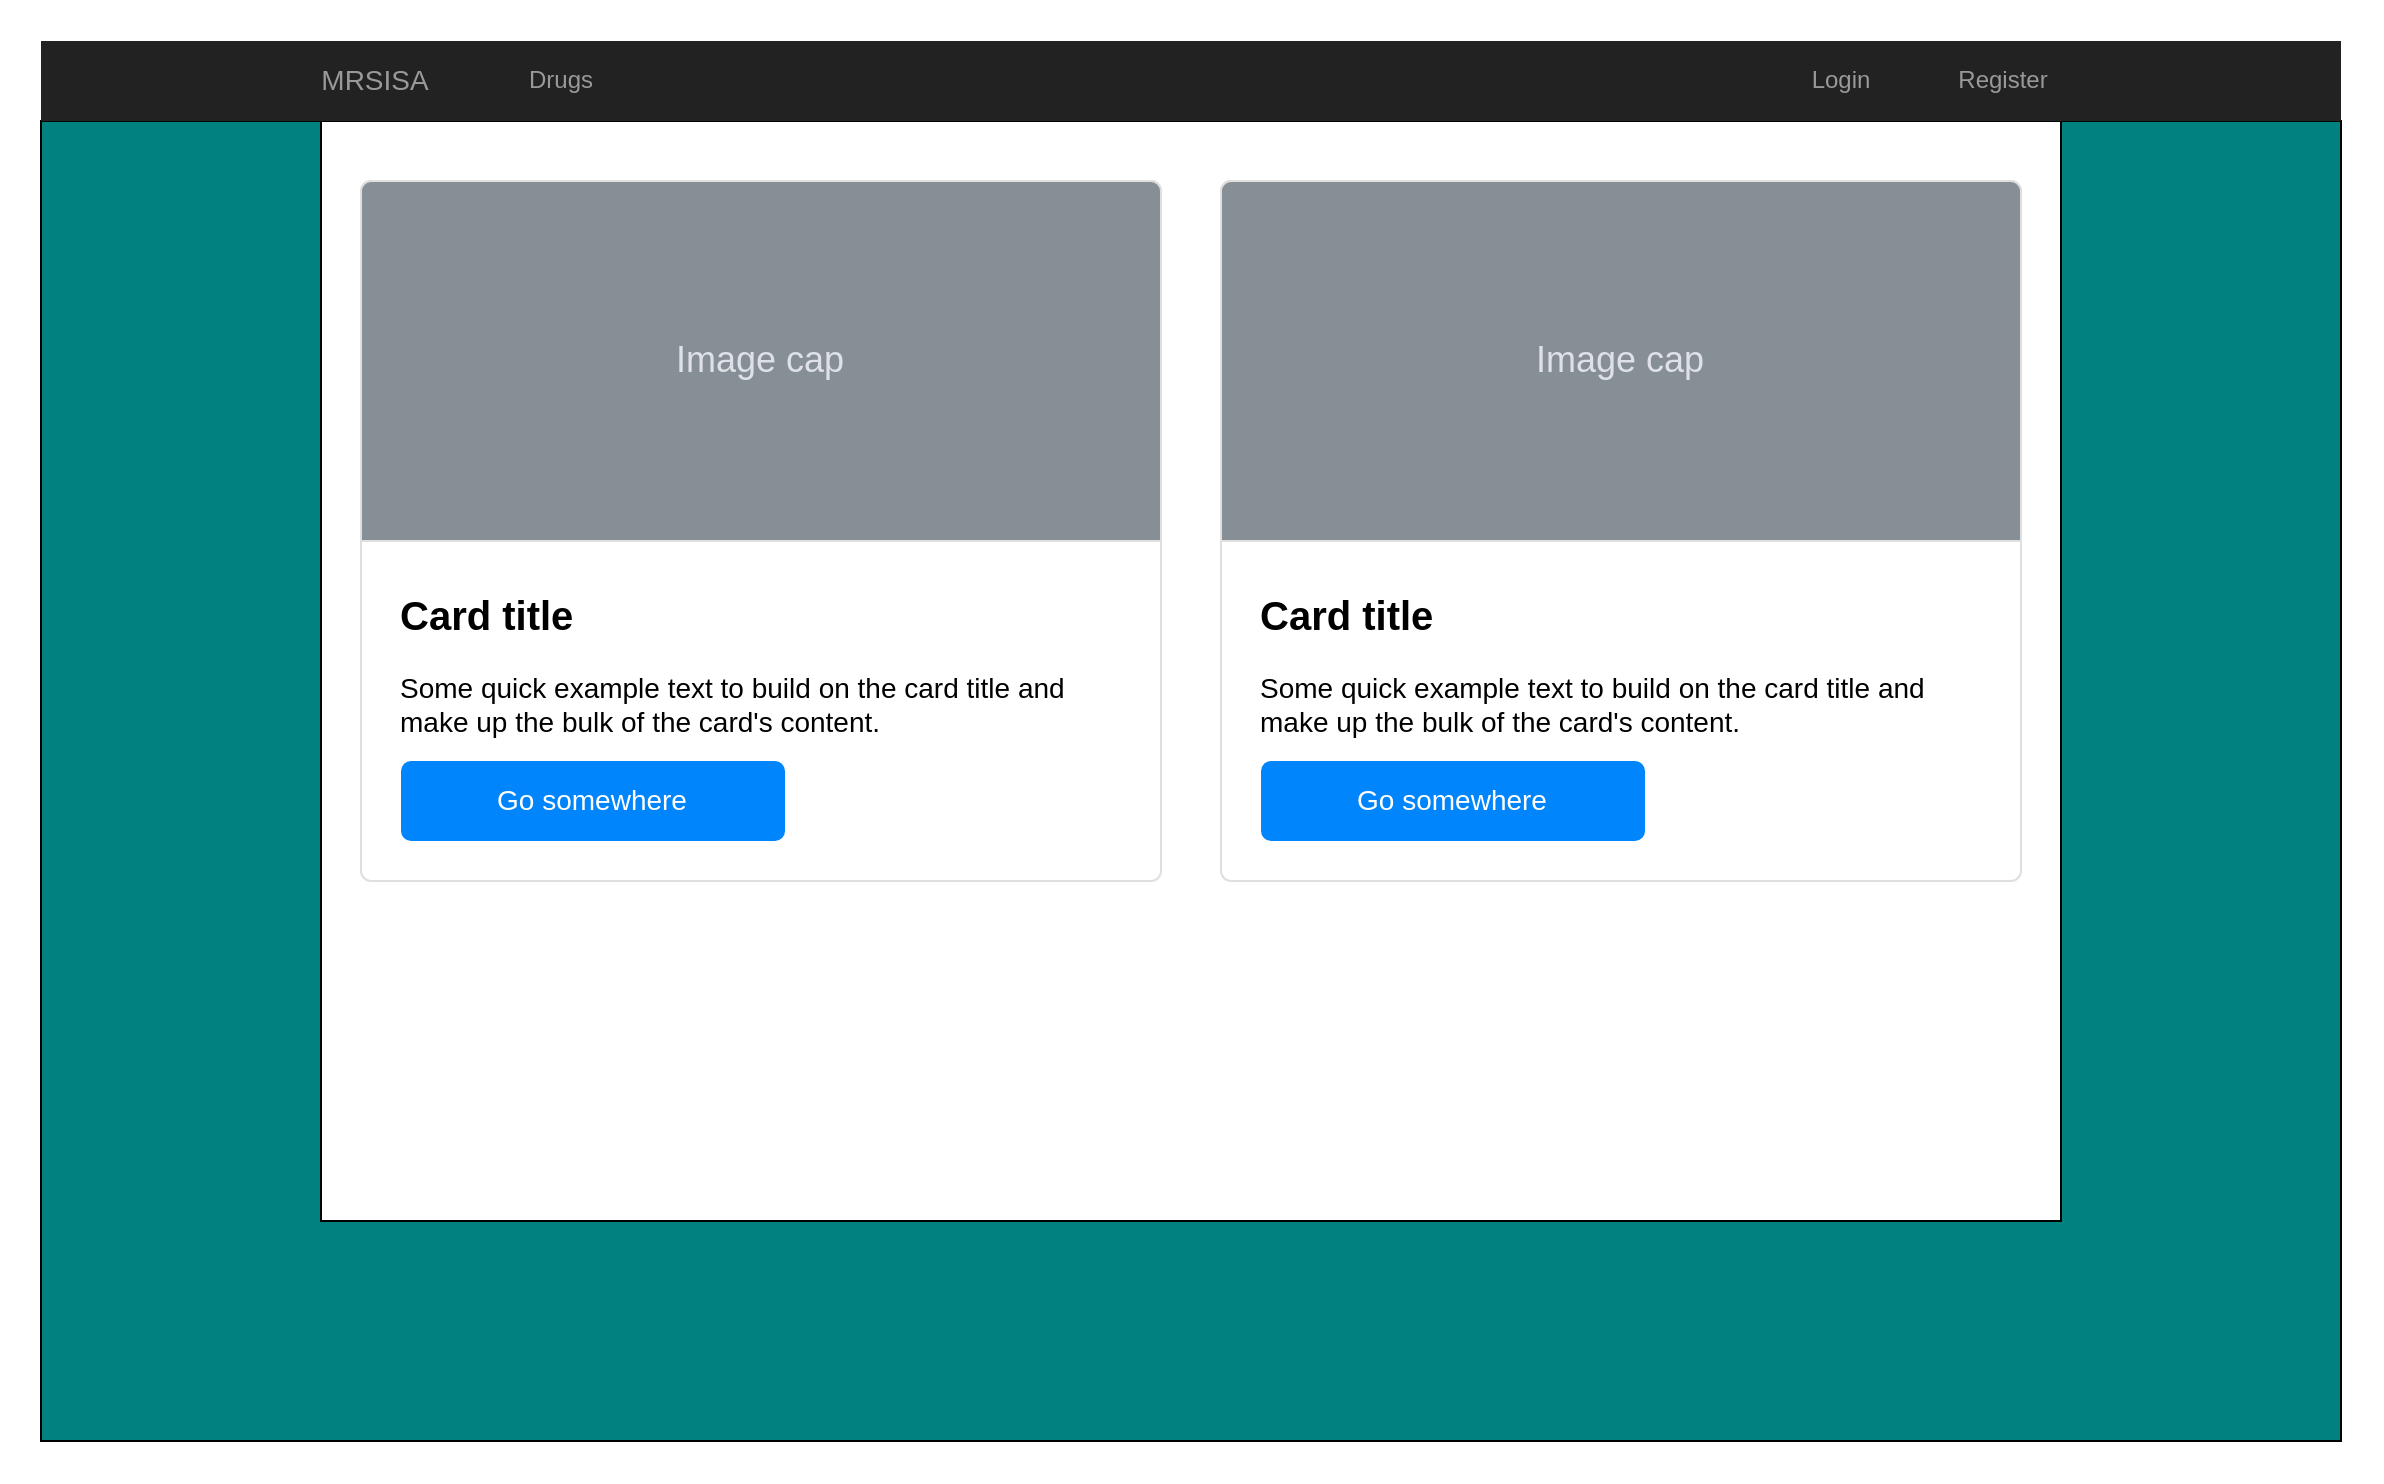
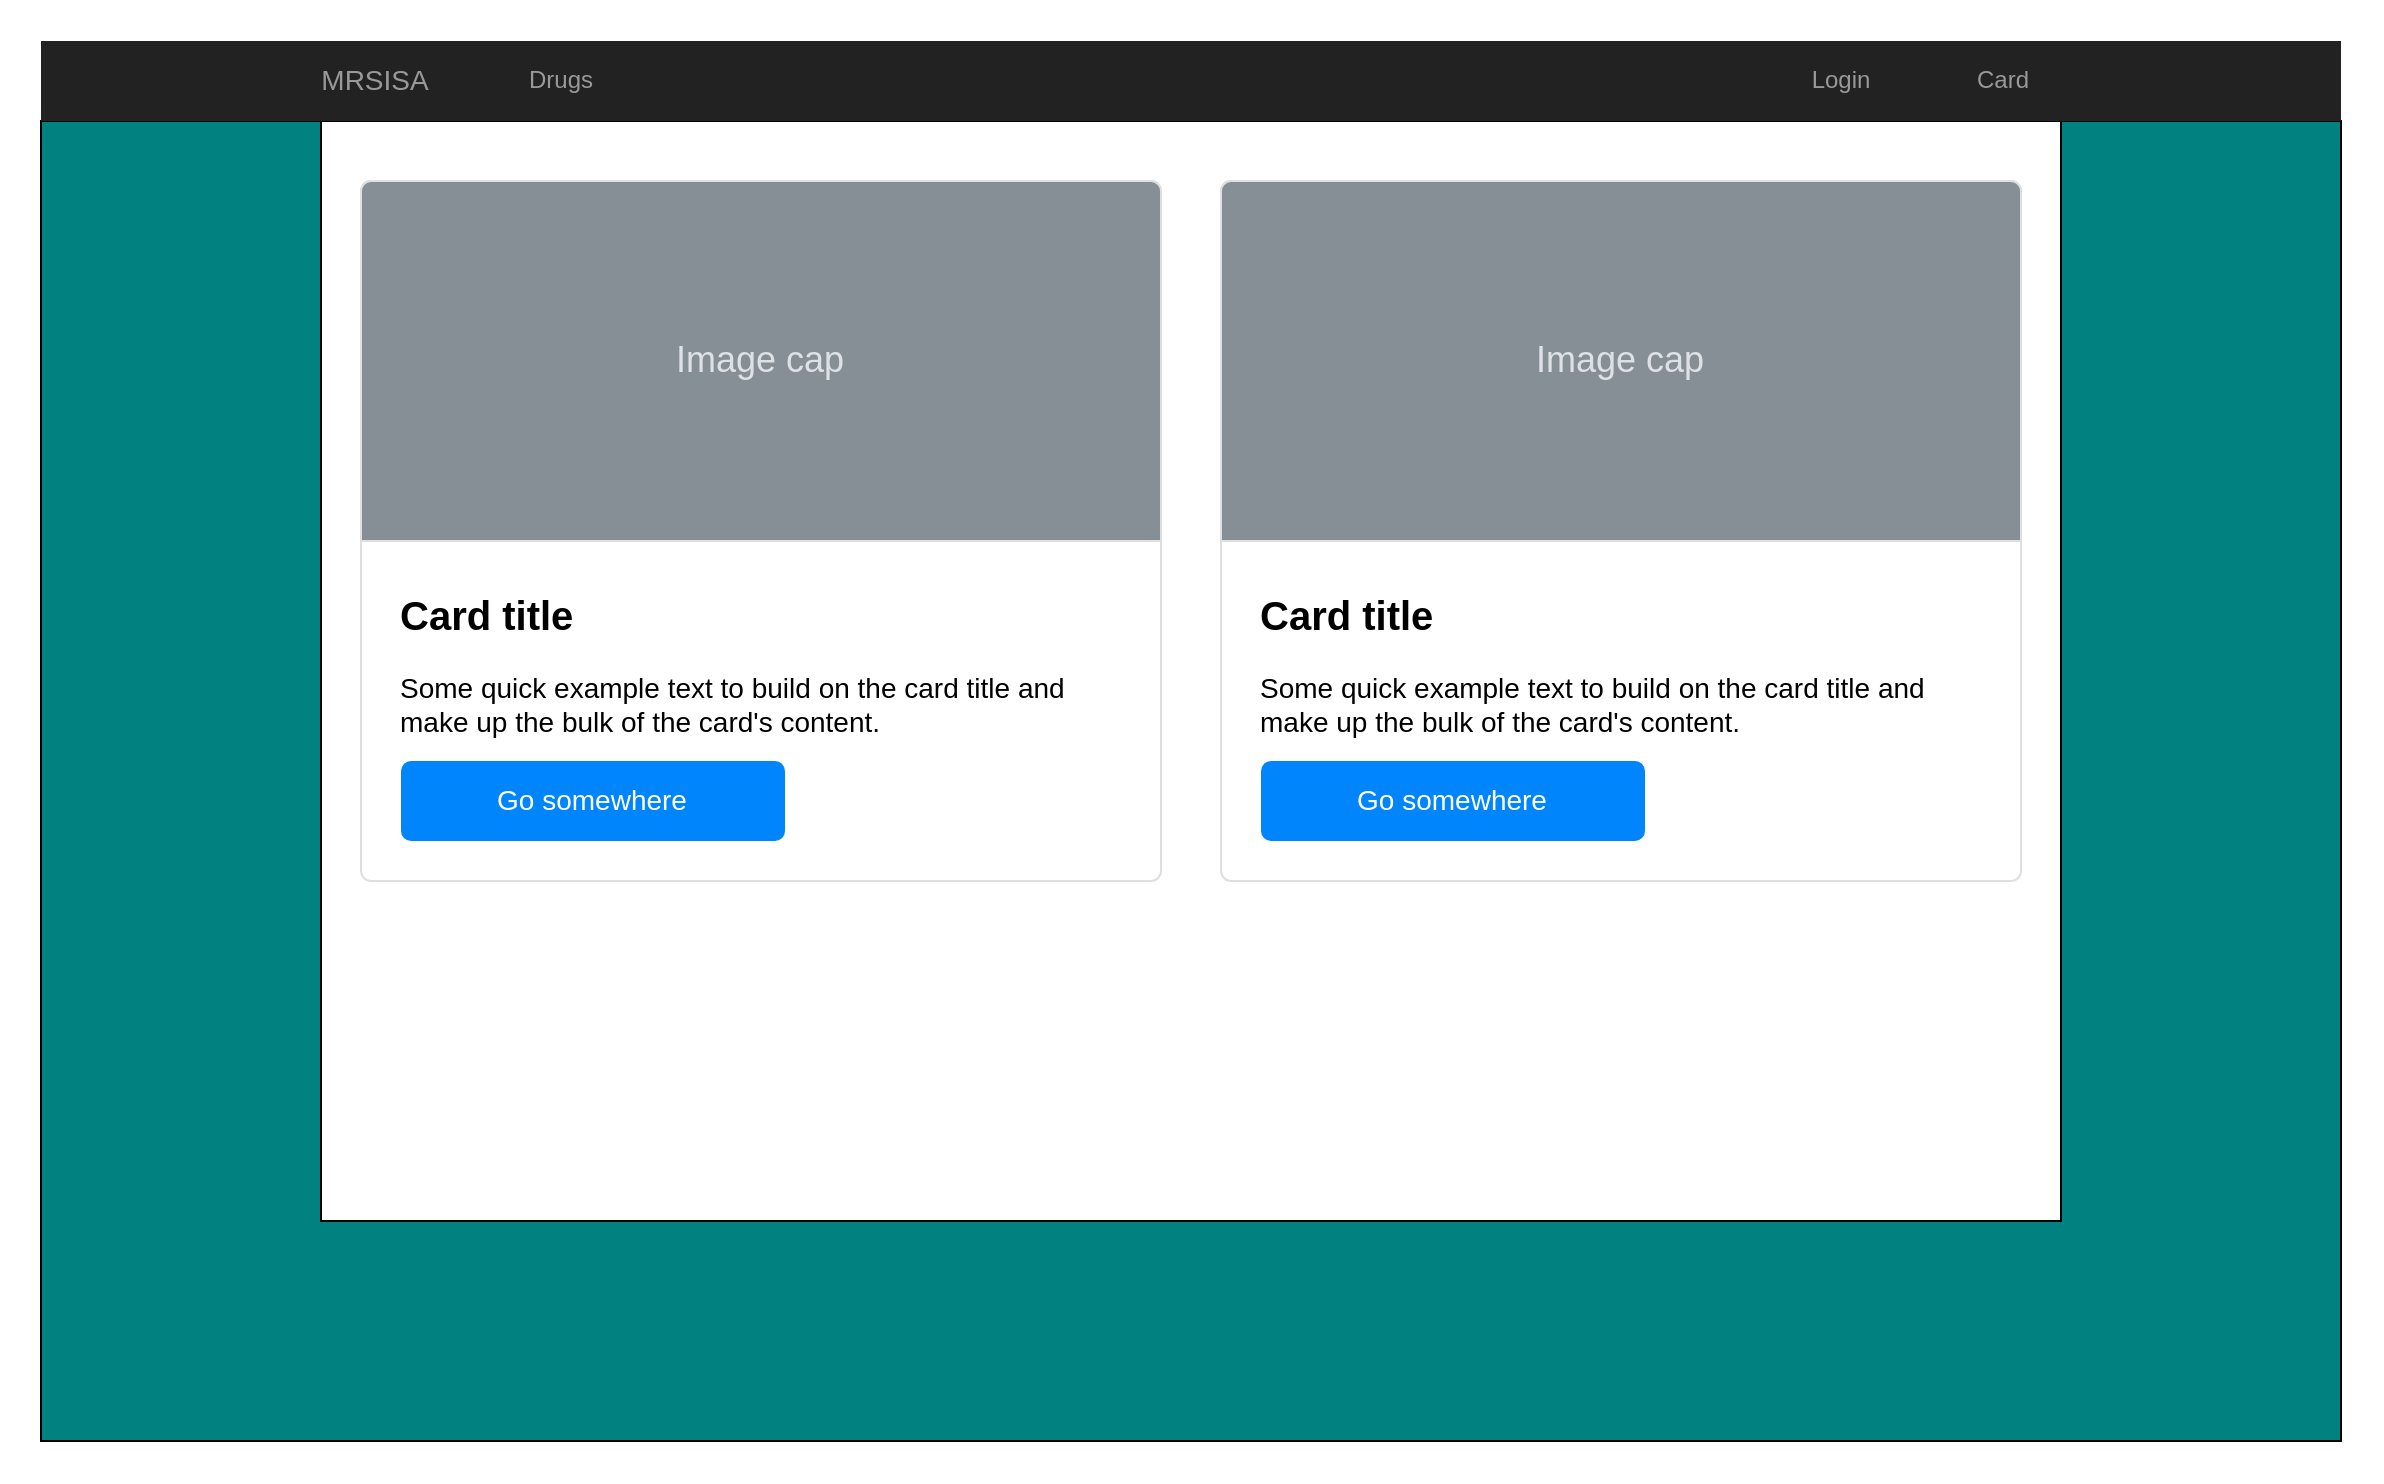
node "Register": label "Register" -> "Card"
